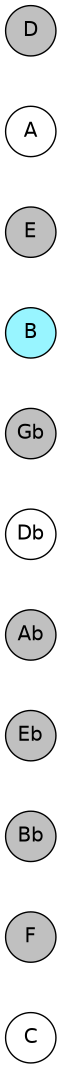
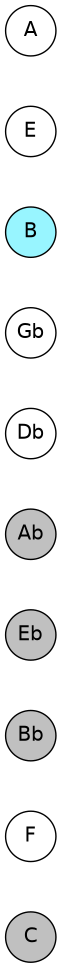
node "D": removed
node "E": fillcolor gray -> white
node "Gb": fillcolor gray -> white
node "F": fillcolor gray -> white
node "C": fillcolor white -> gray
